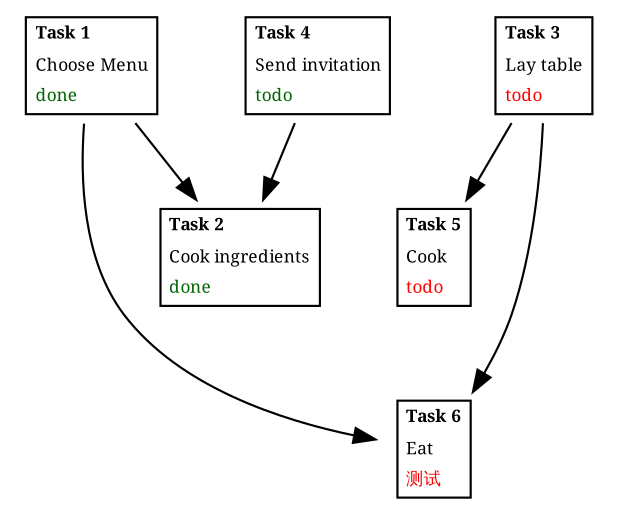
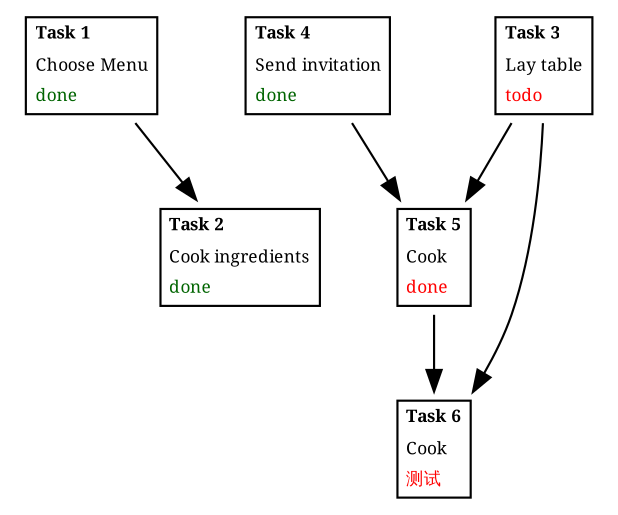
node "Task 4": text "todo" -> "done"
edge "Task 4" -> "Task 2": now "Task 4" -> "Task 5"
node "Task 5": text "todo" -> "done"
edge "Task 1" -> "Task 6": now "Task 5" -> "Task 6"
node "Task 6": text "Eat" -> "Cook"
